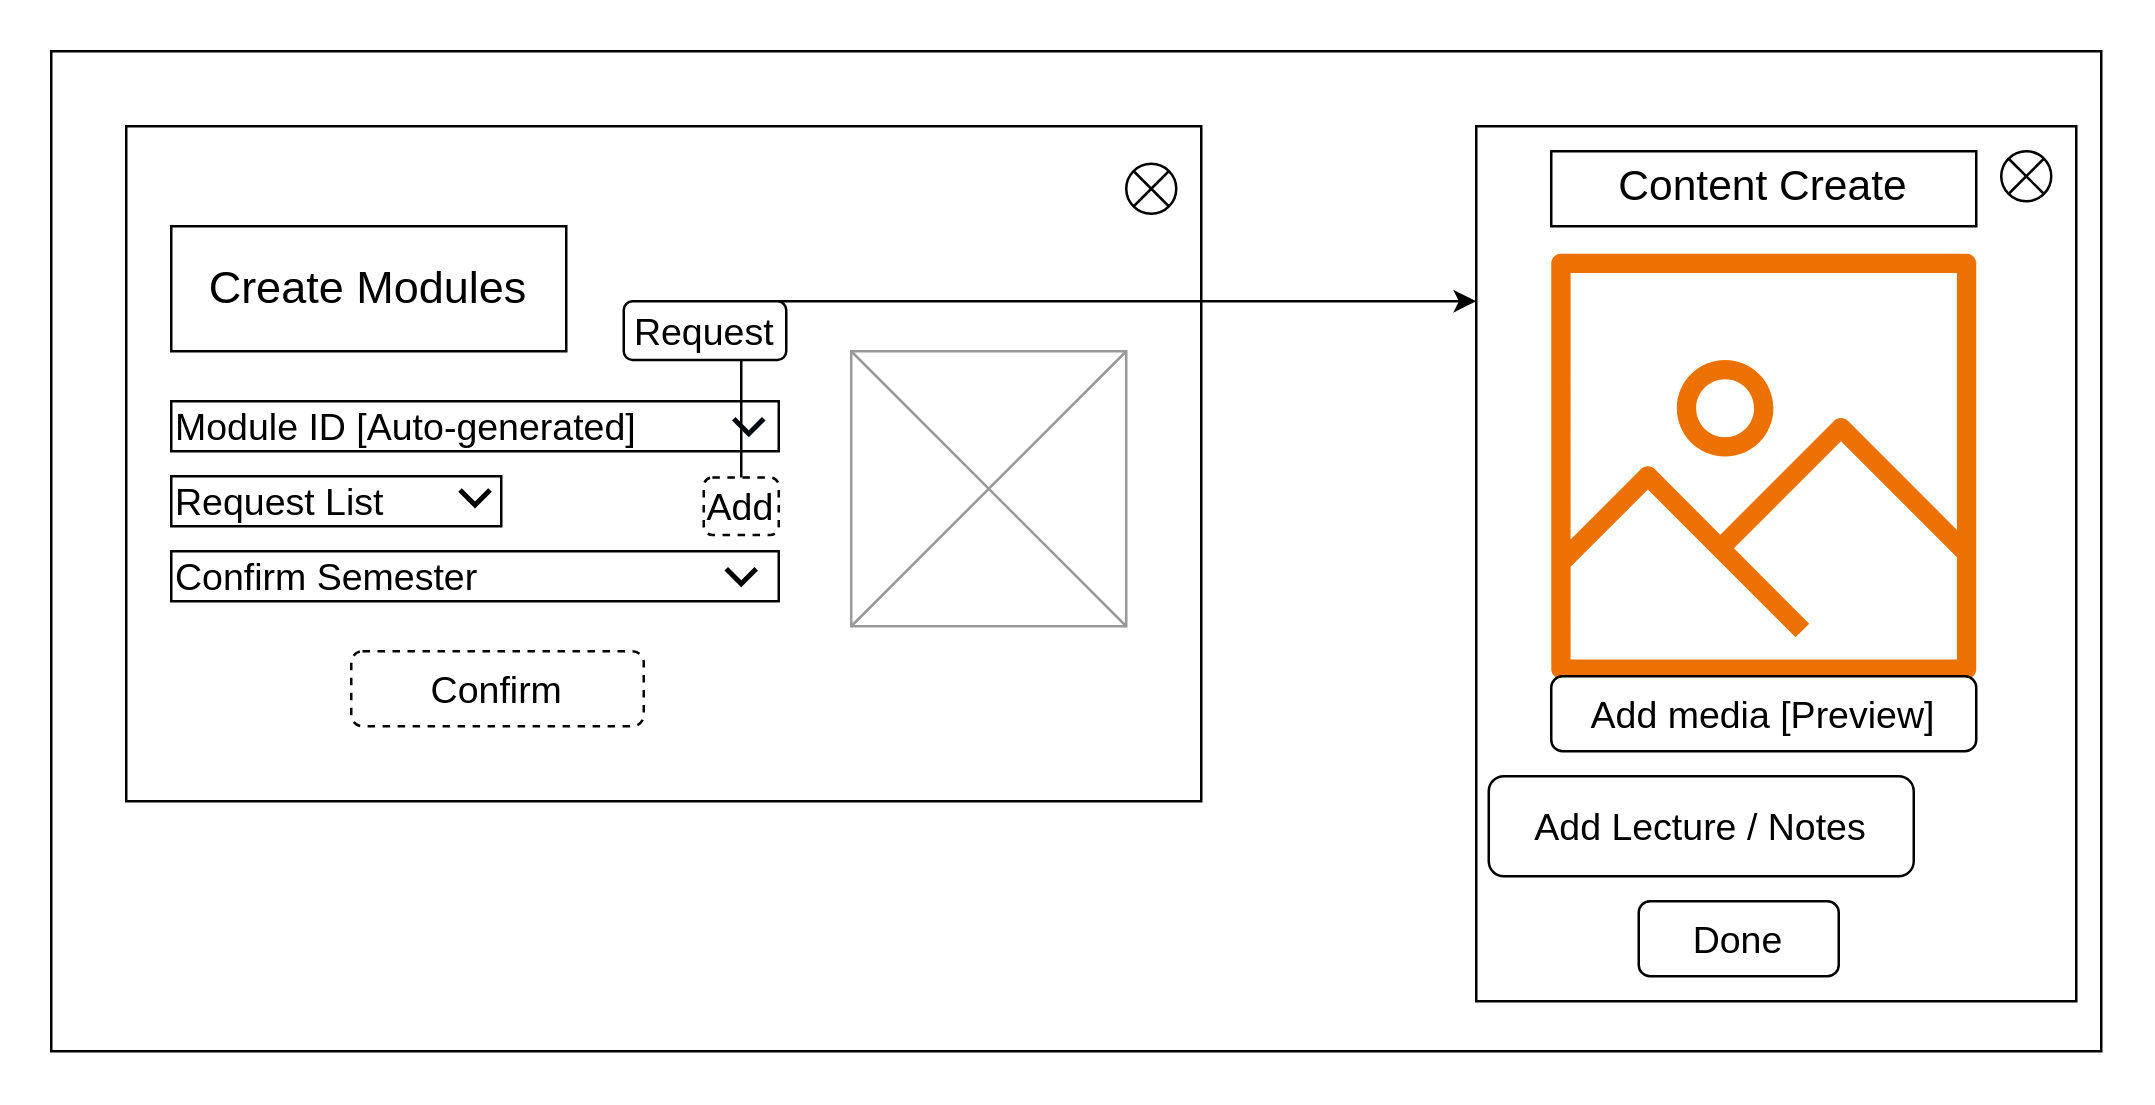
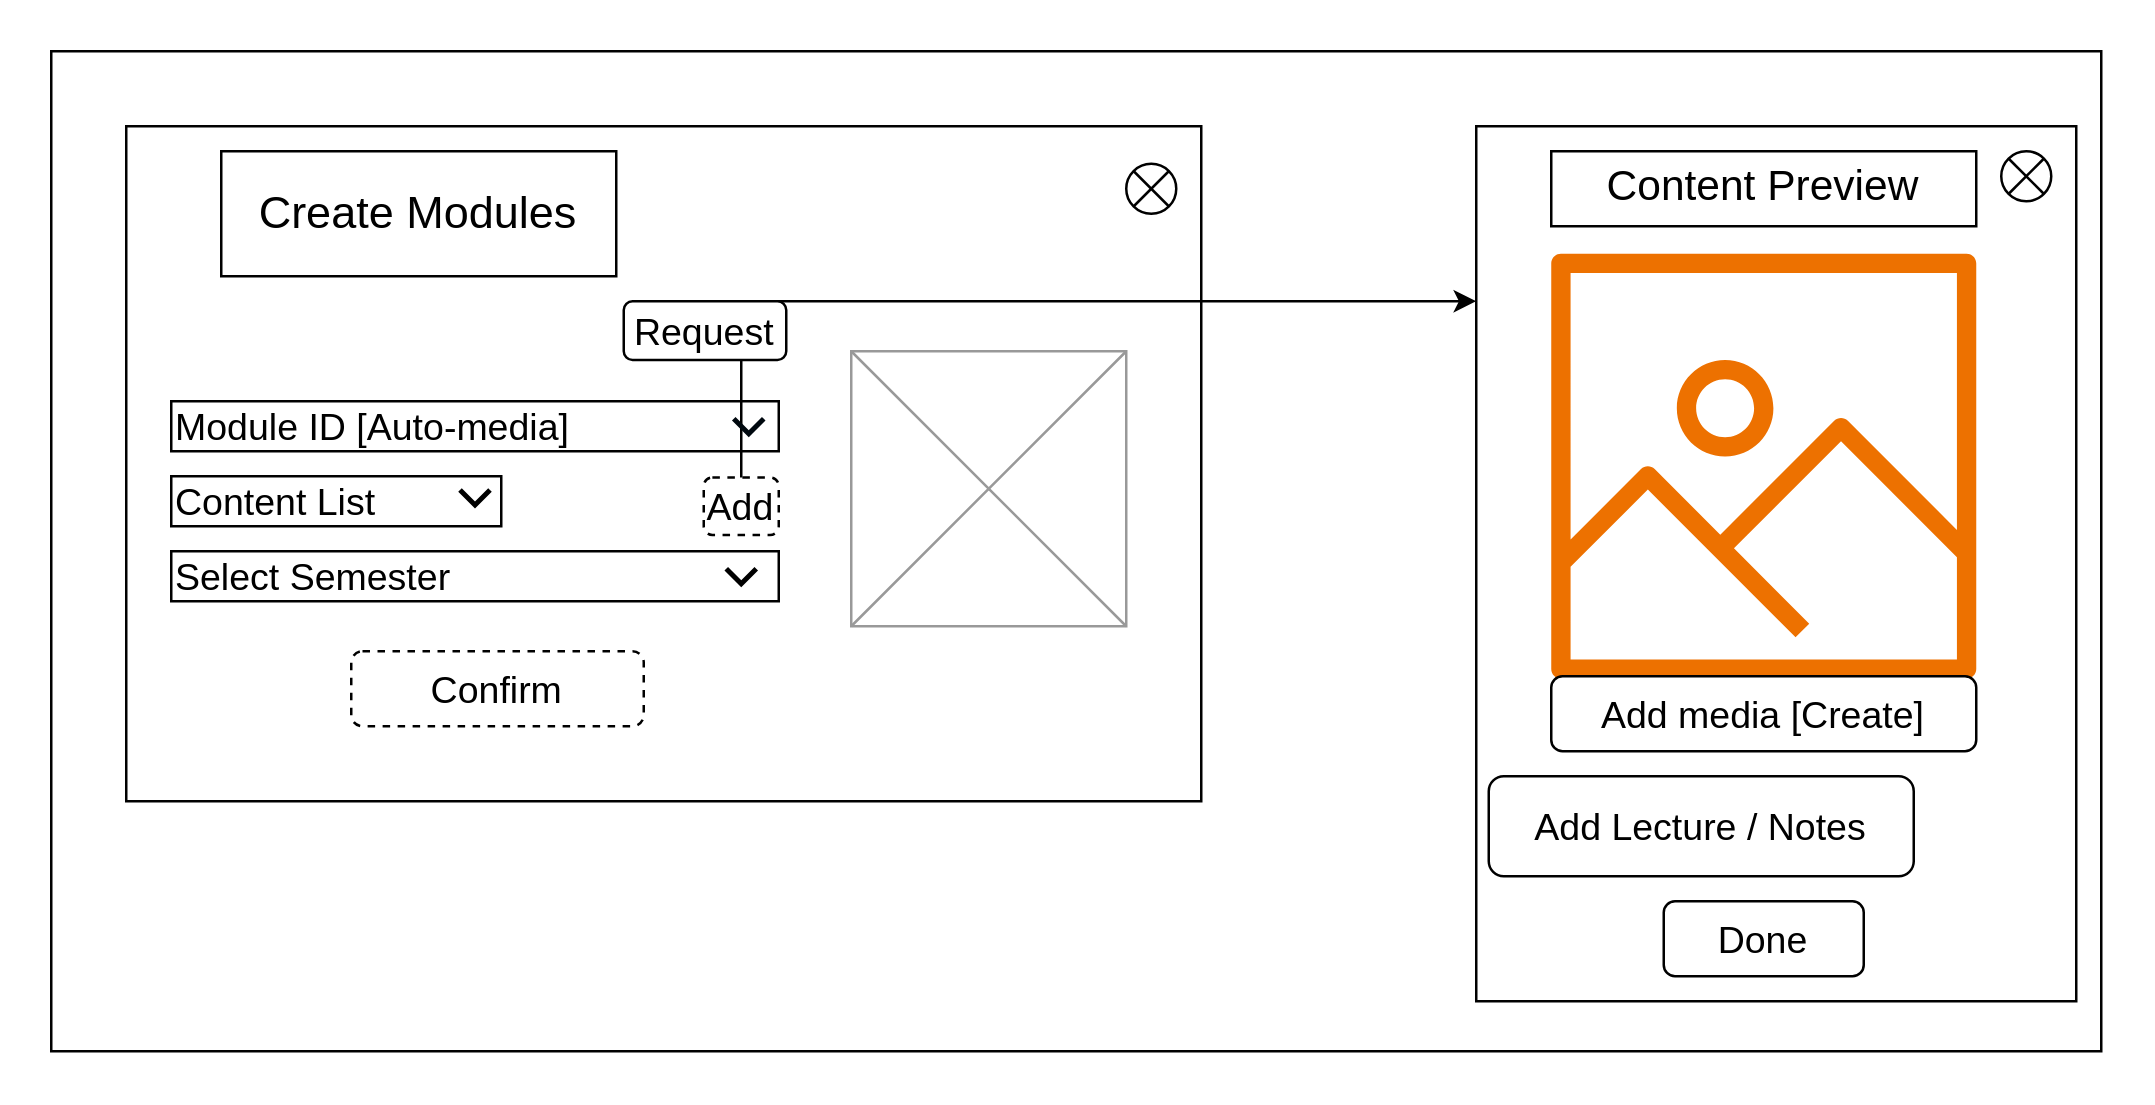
node "Content Create": label "Content Create" -> "Content Preview"
node "Create Modules": moved (369, 289) -> (419, 214)
node "Module ID [Auto-generated]": label "Module ID [Auto-generated]" -> "Module ID [Auto-media]"
node "Request List": label "Request List" -> "Content List"
node "Confirm Semester": label "Confirm Semester" -> "Select Semester"
node "Add media [Preview]": label "Add media [Preview]" -> "Add media [Create]"
node "Done": moved (1739, 939) -> (1764, 939)
